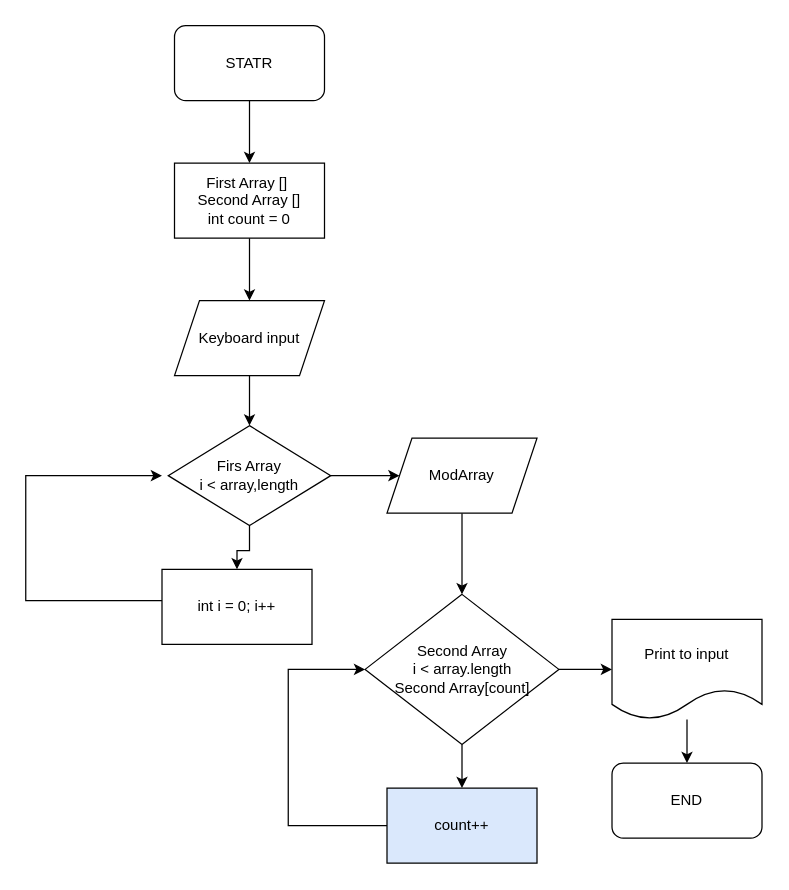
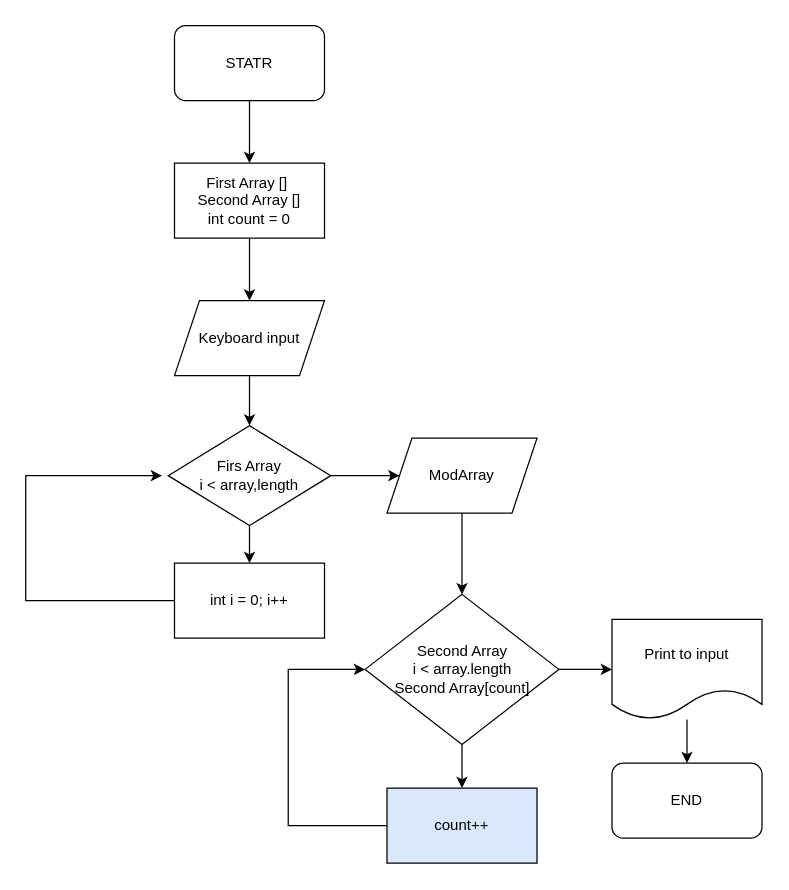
node "int i = 0; i++": moved (237, 607) -> (249, 601)
